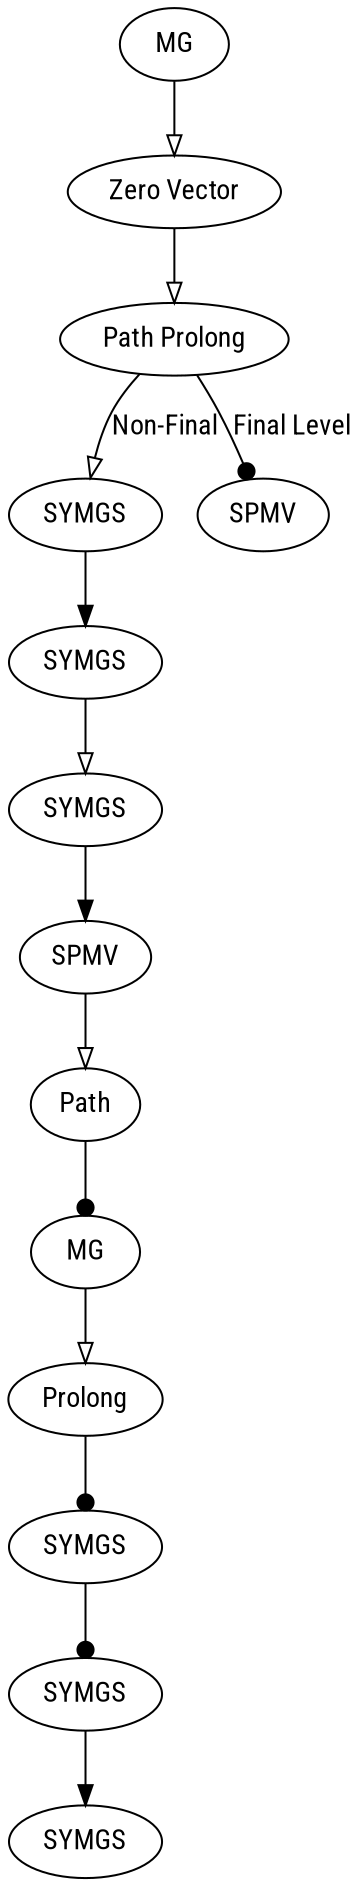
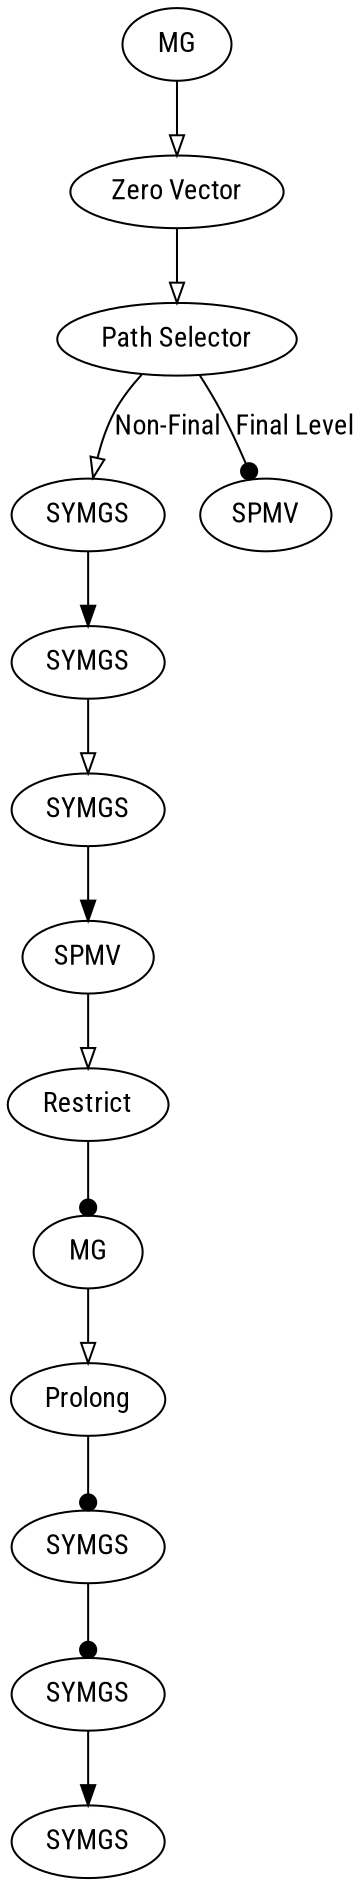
node "Path Prolong": label "Path Prolong" -> "Path Selector"
node "Path": label "Path" -> "Restrict"
